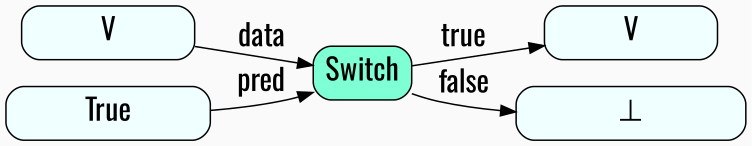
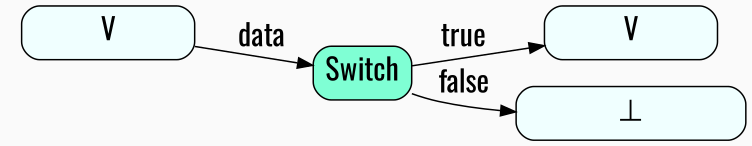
node "True": removed
